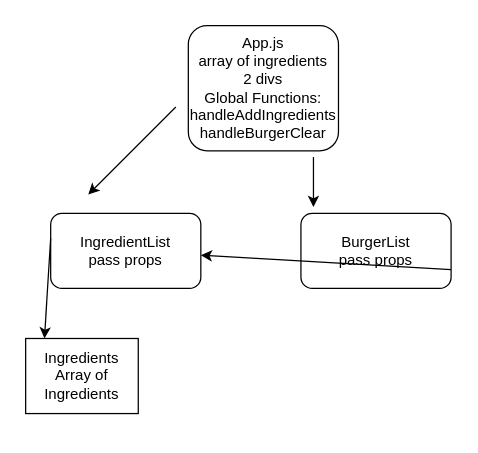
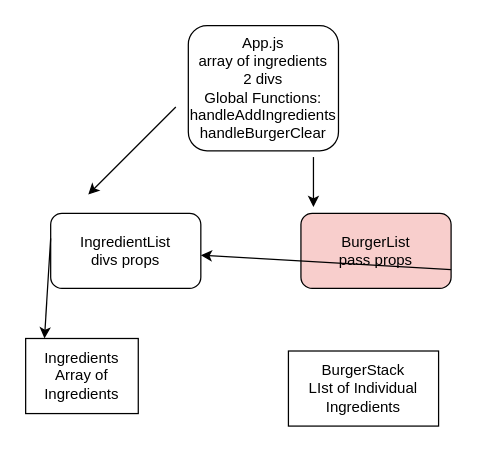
node "IngredientList pass props": label "IngredientList pass props" -> "IngredientList divs props"
node "BurgerList pass props": fillcolor #ffffff -> #f8cecc
node "BurgerStack LIst of Individual Ingredients": added
